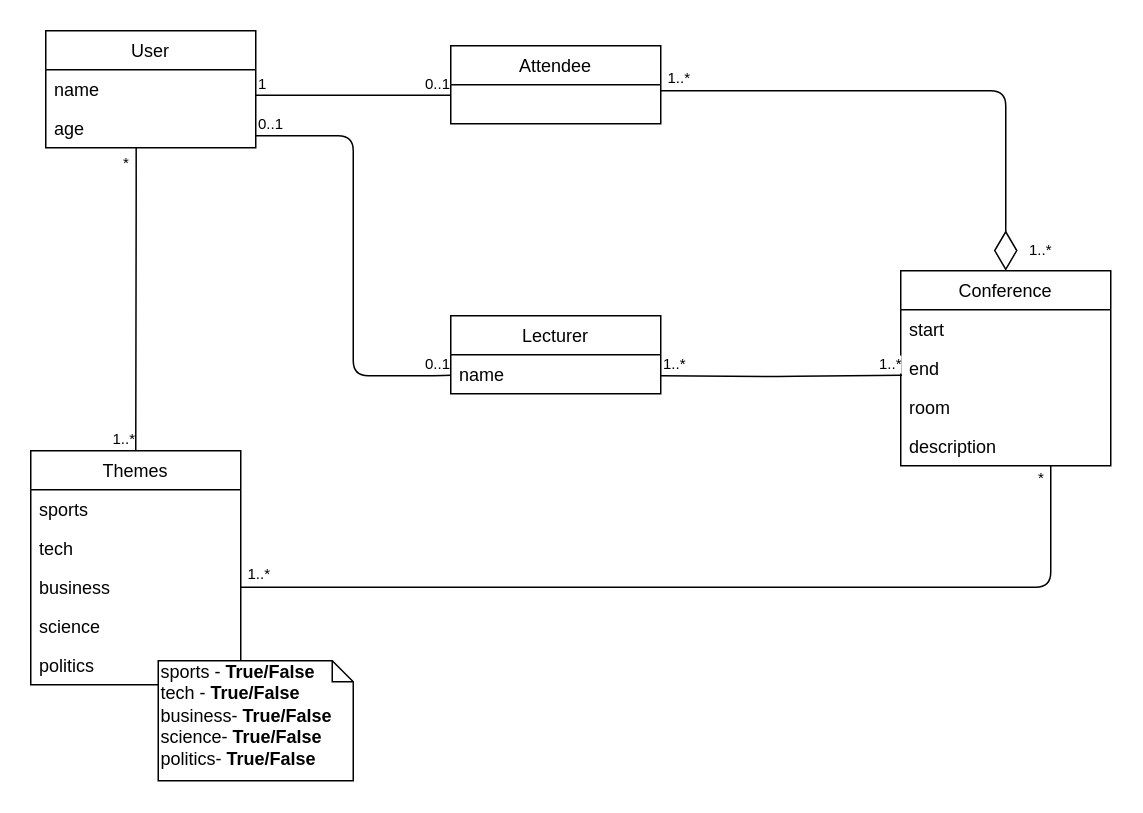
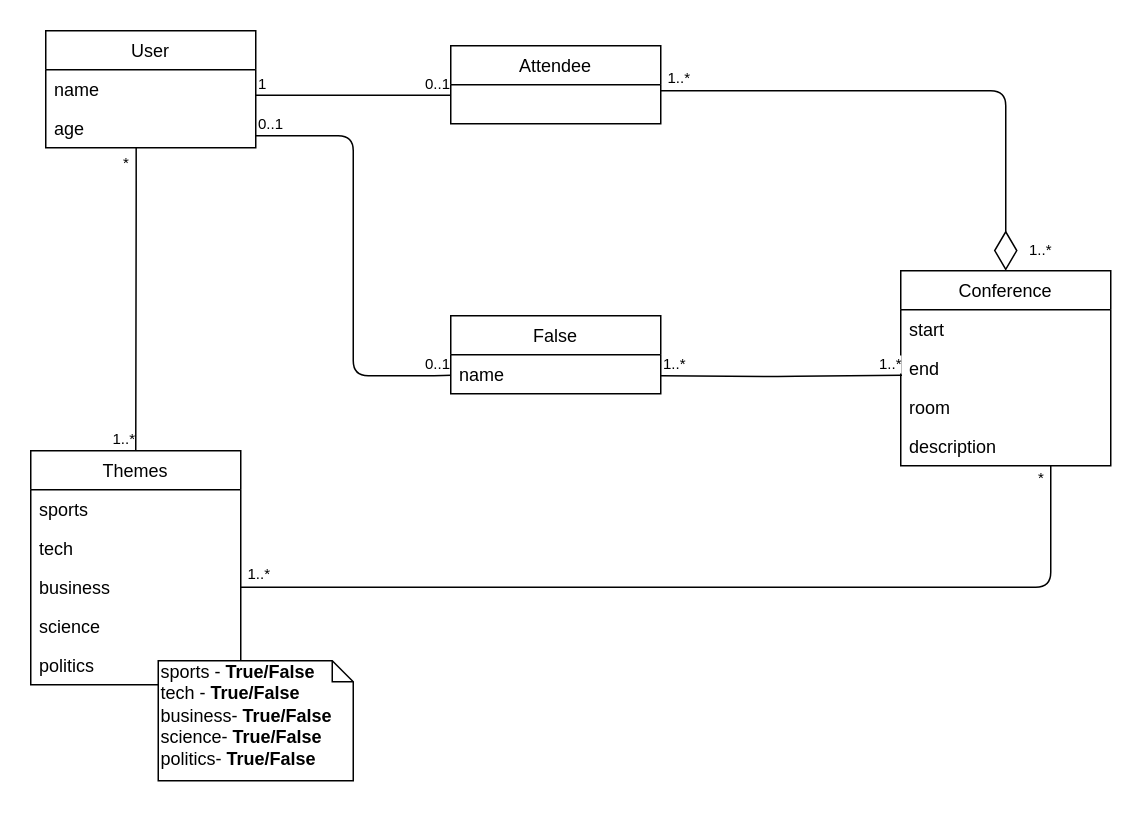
node "Lecturer": label "Lecturer" -> "False"
